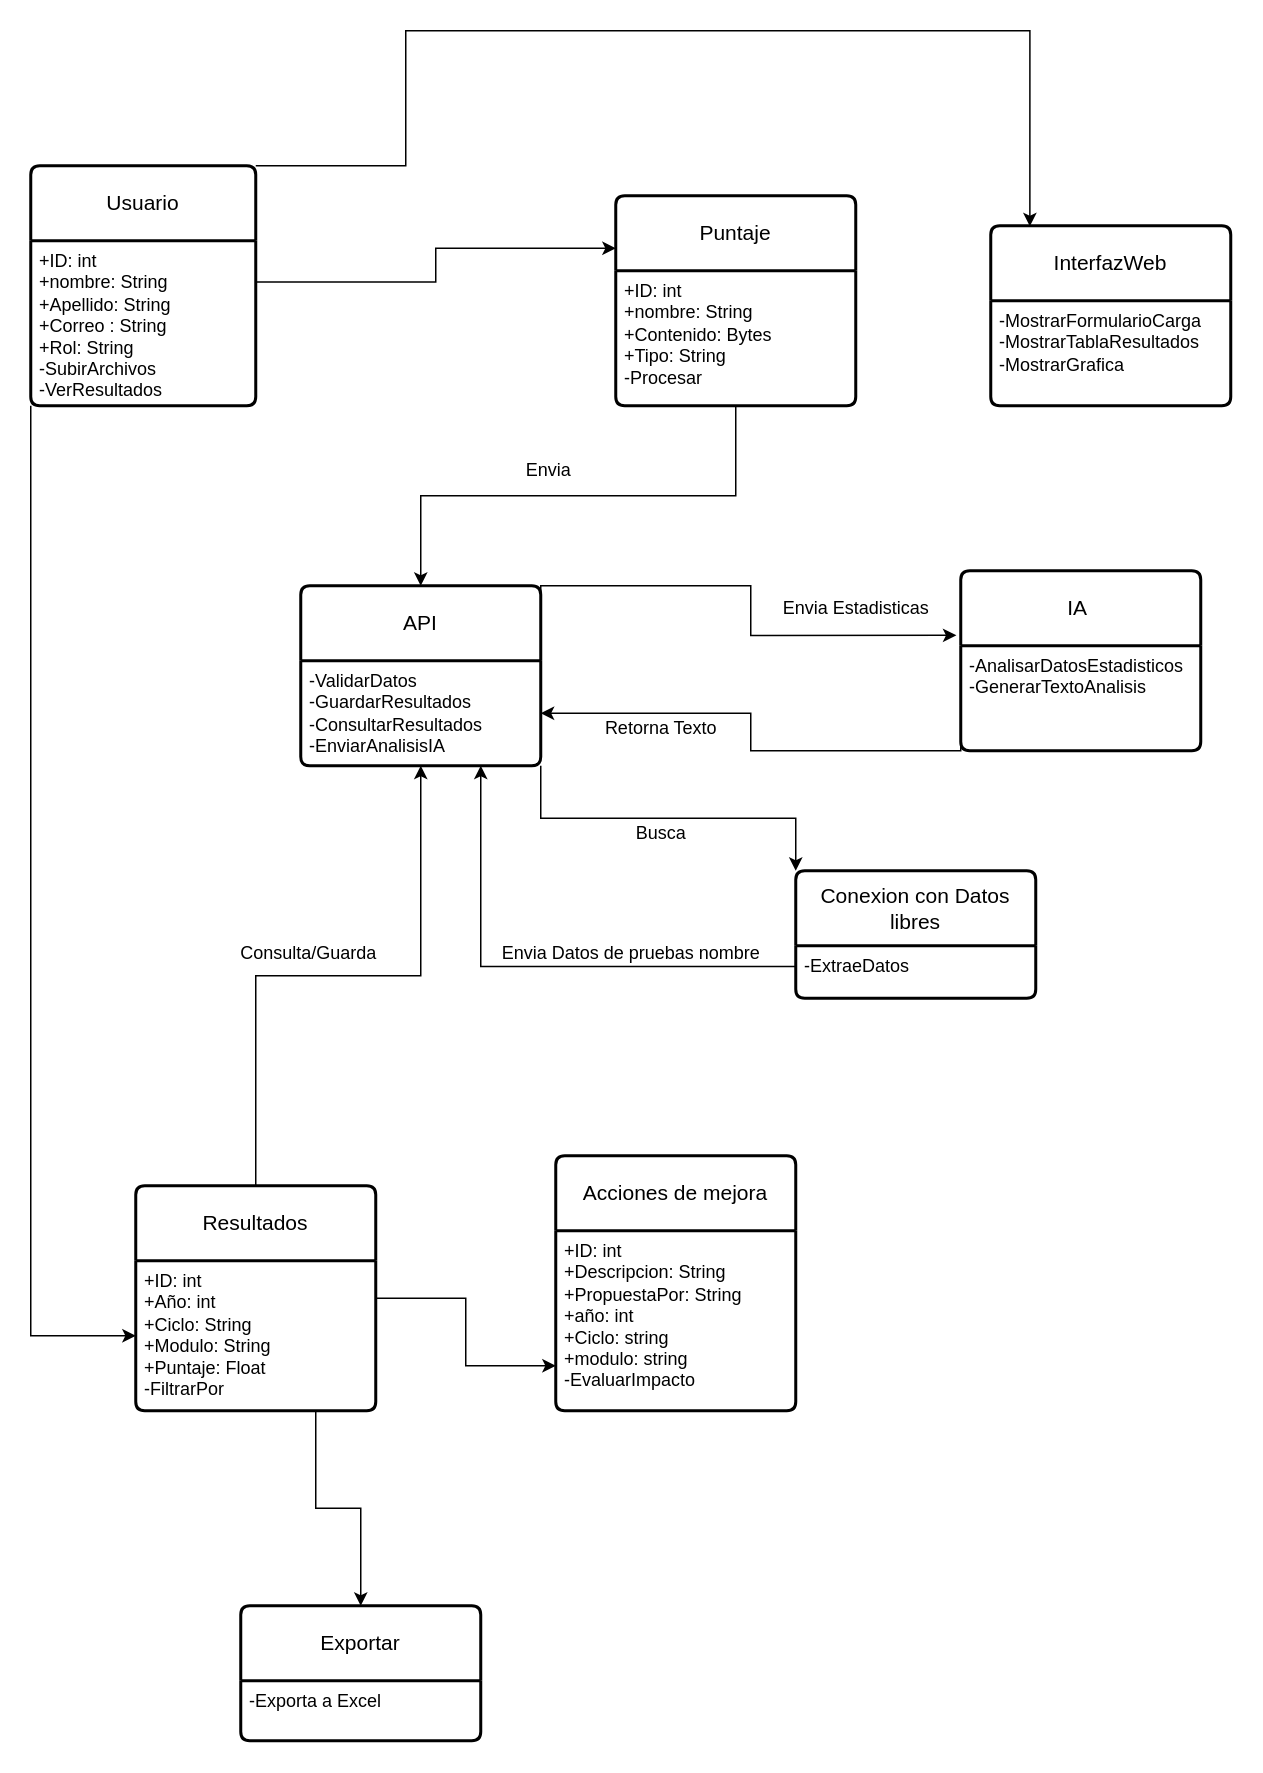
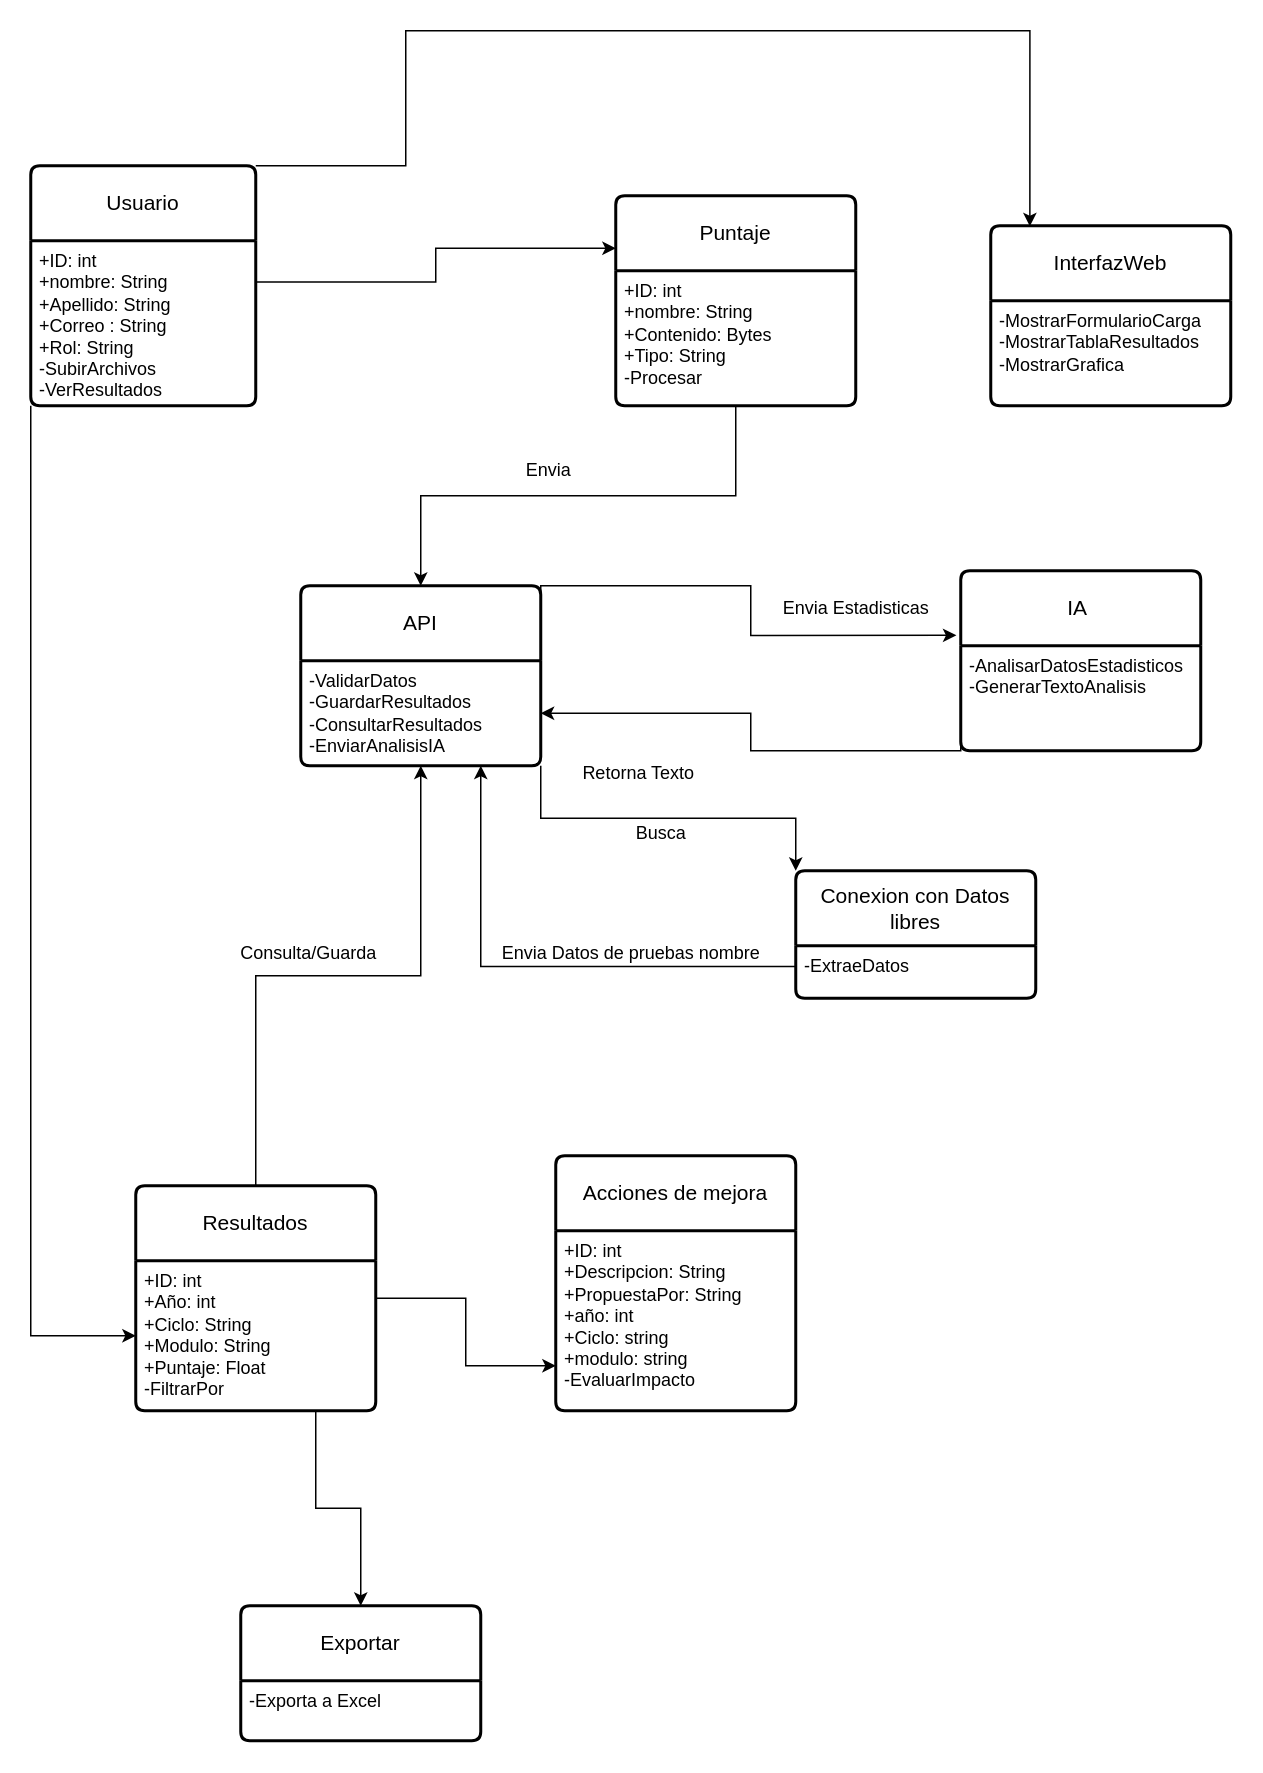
node "Retorna Texto": moved (661, 728) -> (638, 773)
